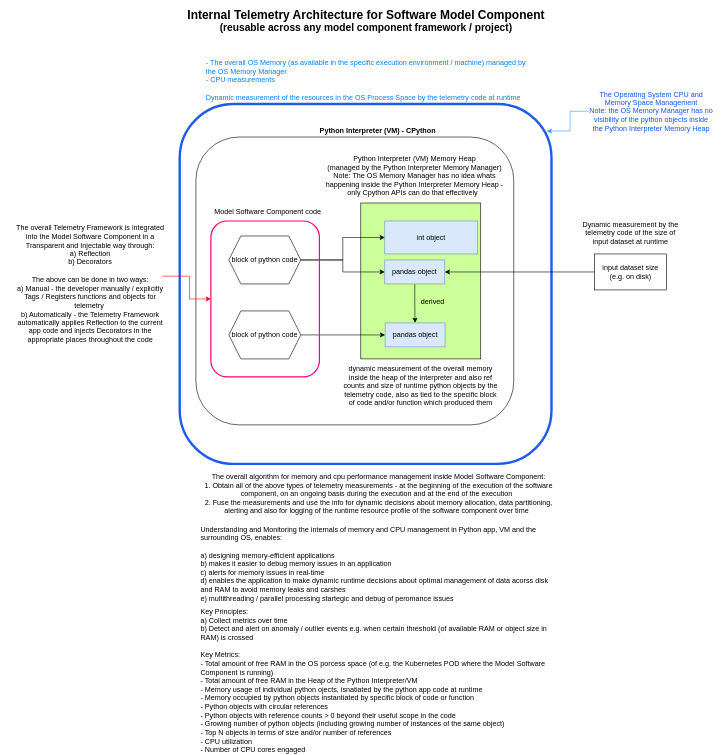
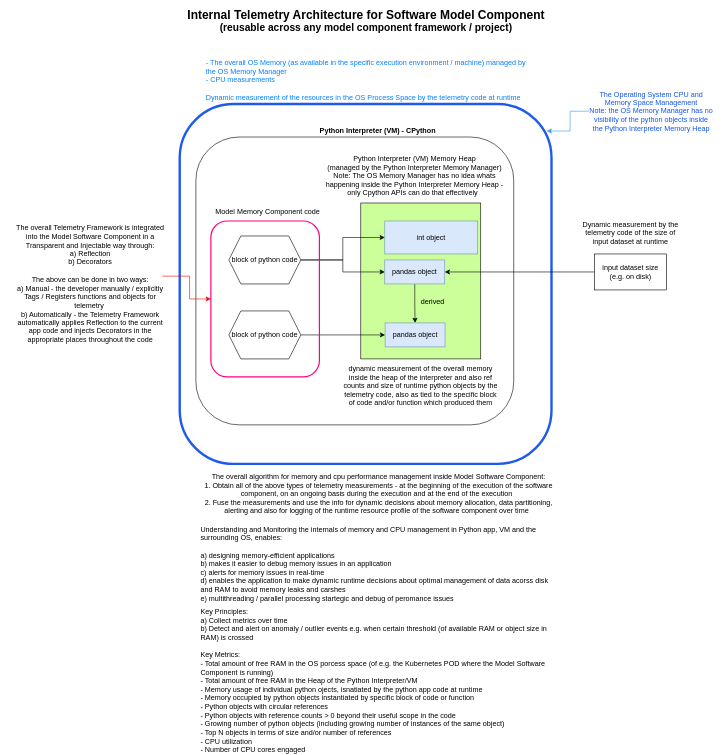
node "Model Software Component code": label "Model Software Component code" -> "Model Memory Component code"
